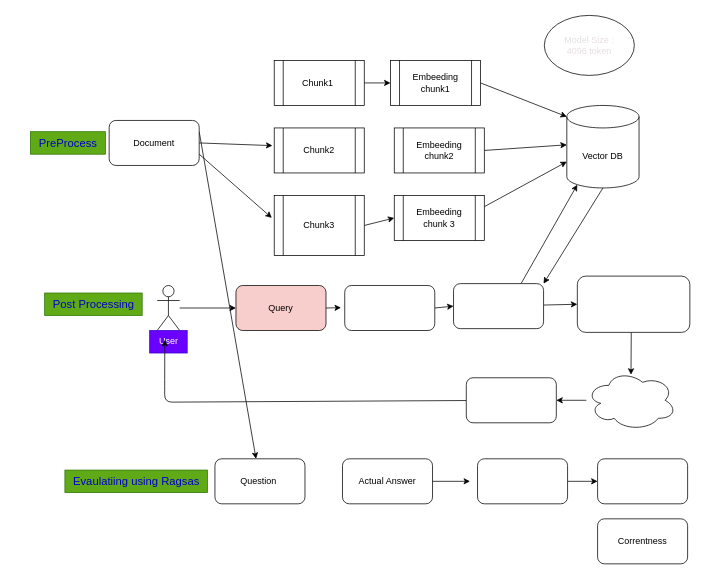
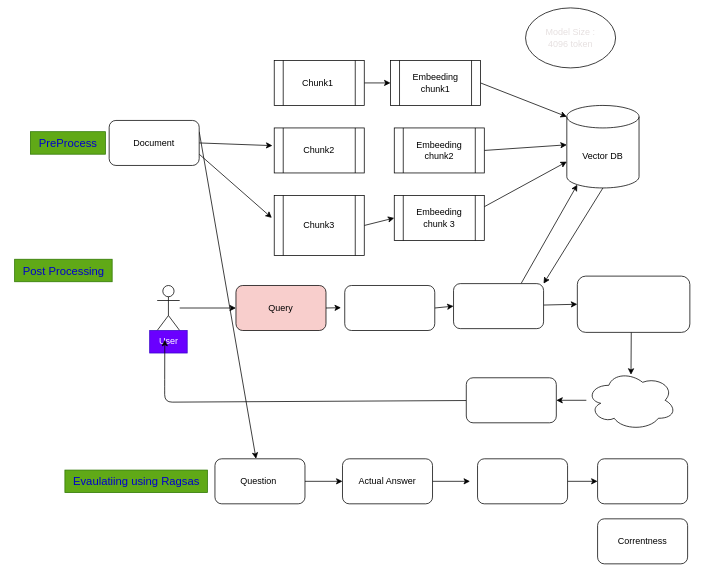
node "Model Size : 4096 token": moved (589, 45) -> (570, 38)
node "Post Processing": moved (93, 304) -> (63, 270)
edge "Question" -> "Actual Answer": added
